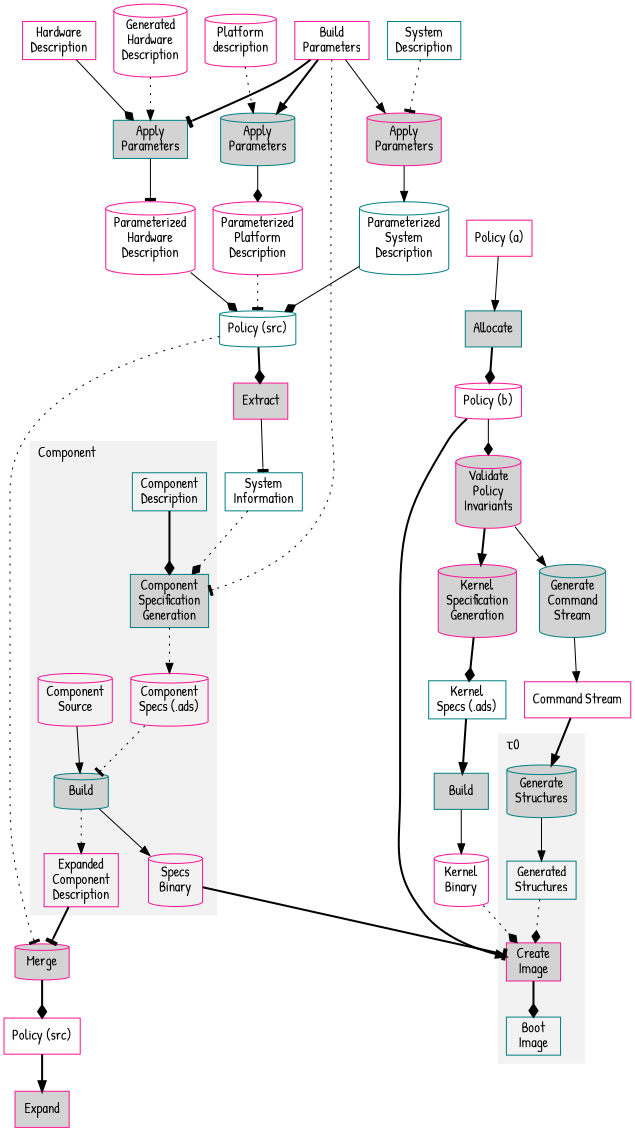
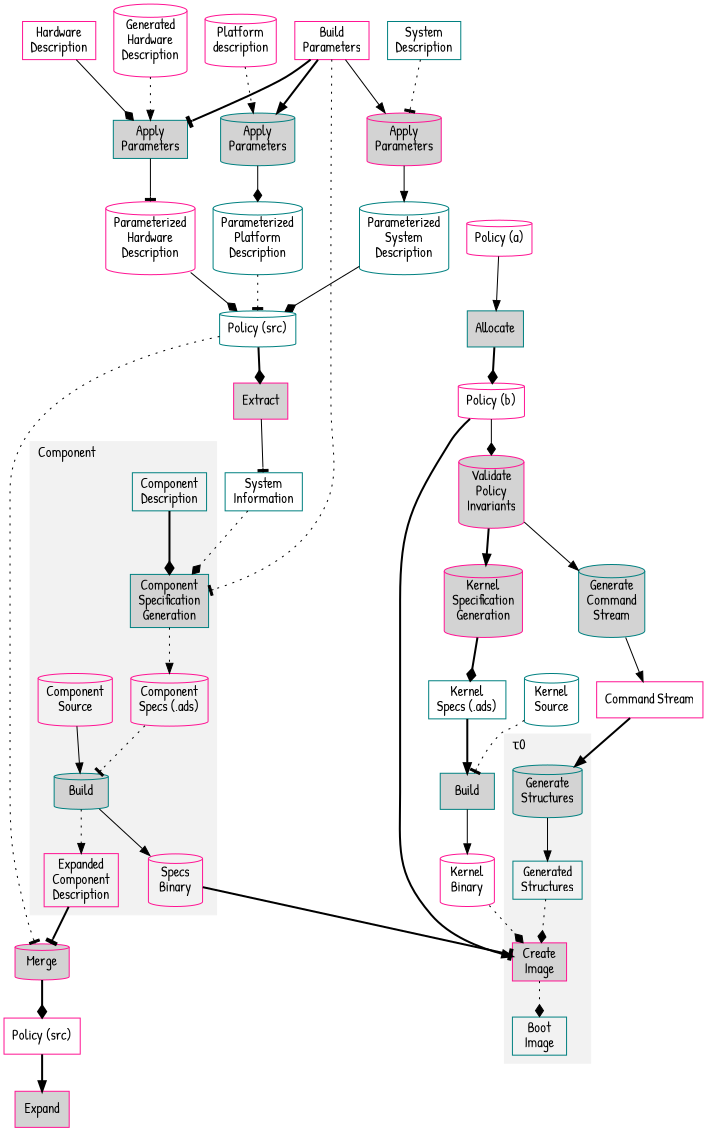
node "Parameterized Platform Description": color deeppink -> teal
node "Policy (a)": shape box -> cylinder
node "Kernel Source": added
edge "Create Image" -> "Boot Image": style bold -> dotted
